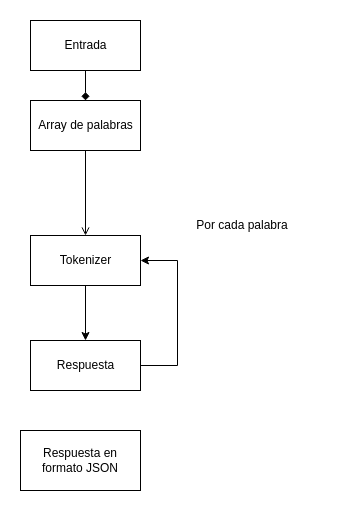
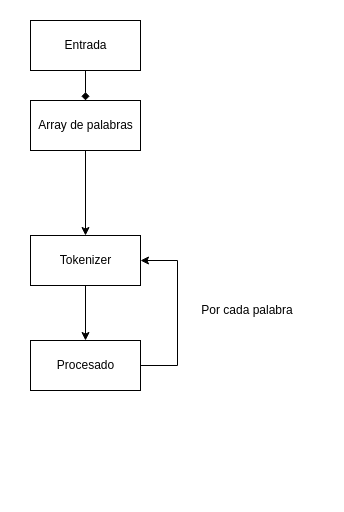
node "Por cada palabra": moved (243, 226) -> (248, 311)
edge "Array de palabras" -> "Tokenizer": arrowhead open -> classic
node "Respuesta": label "Respuesta" -> "Procesado"
node "Respuesta en formato JSON": removed
